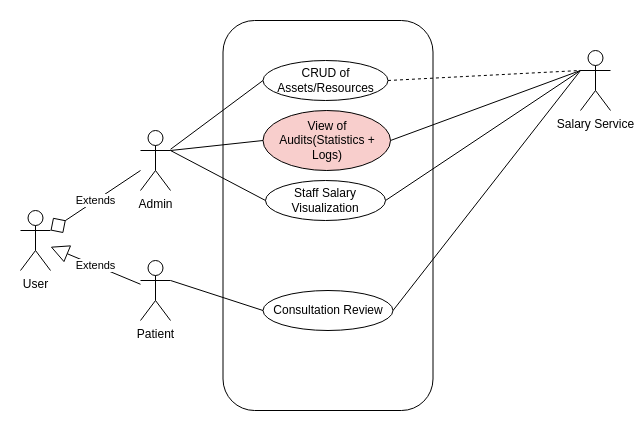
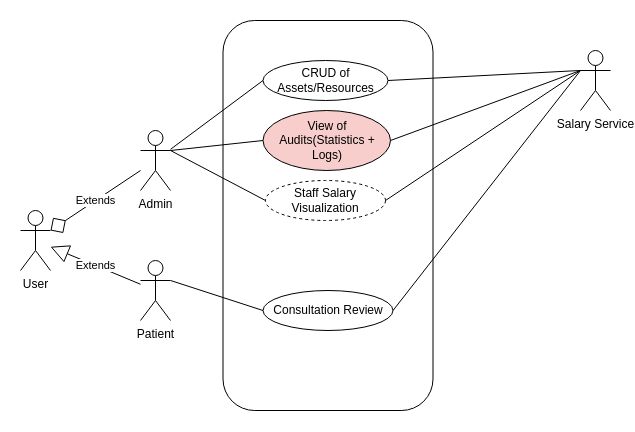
edge "CRUD of Assets/Resources" -- "Salary Service": style dashed -> solid
node "Staff Salary Visualization": style solid -> dashed
